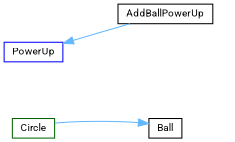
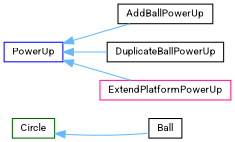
node "DuplicateBallPowerUp": added
node "ExtendPlatformPowerUp": added
edge "Circle" -> "Ball": reversed
